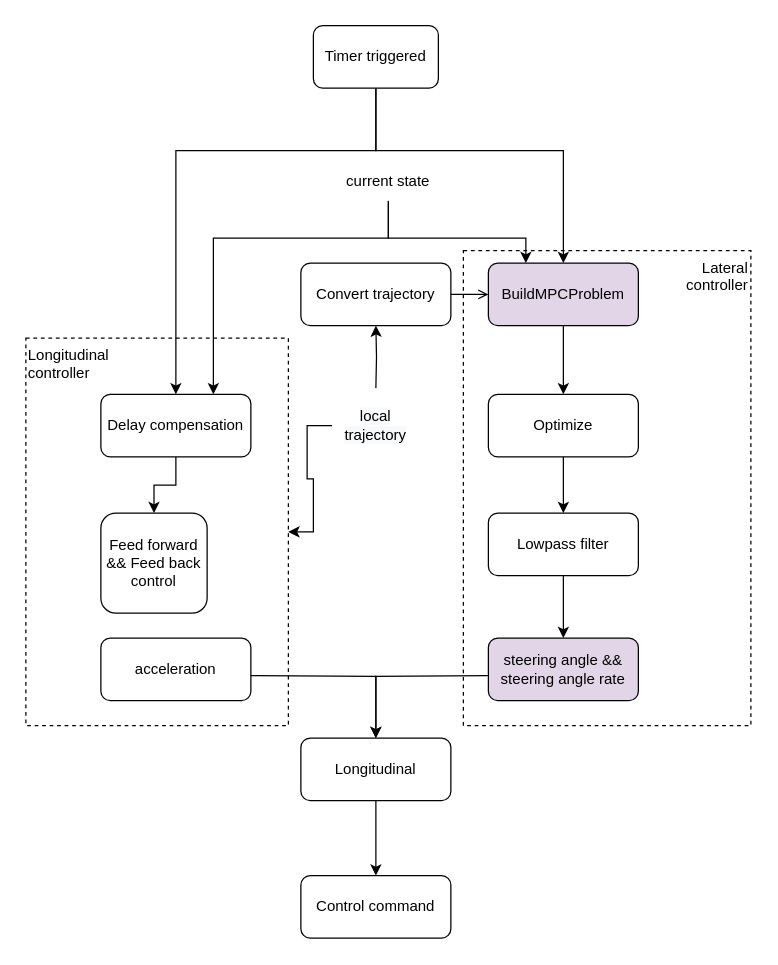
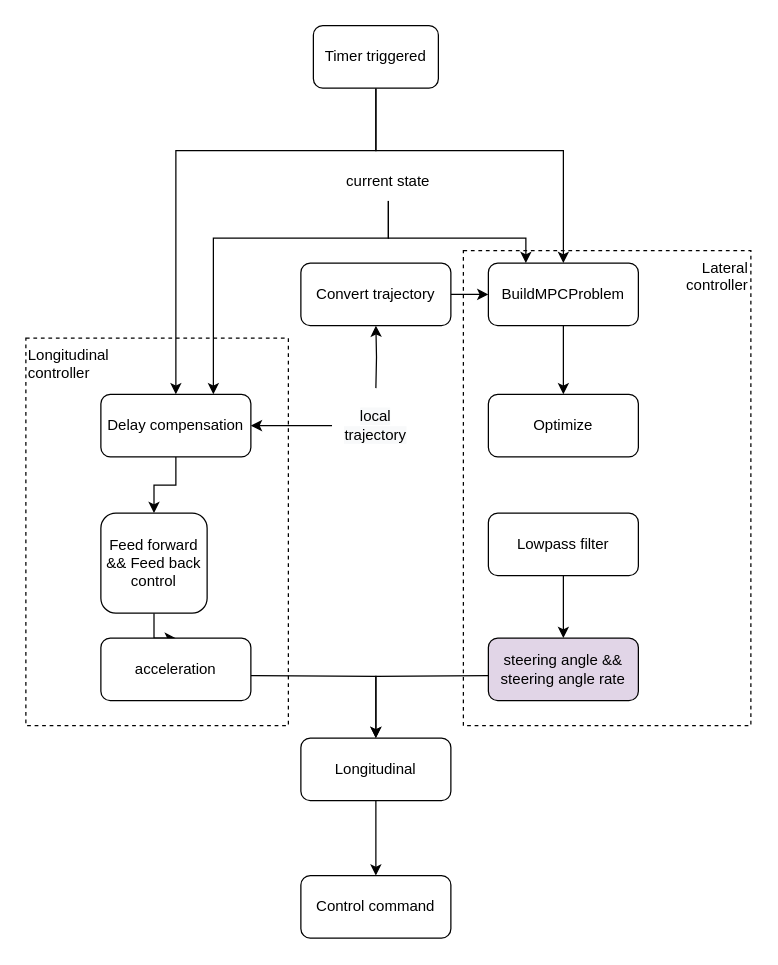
edge "Convert trajectory" -> "BuildMPCProblem": arrowhead open -> classic
node "BuildMPCProblem": fillcolor #e1d5e7 -> #ffffff
edge "Optimize" -> "Lowpass filter": removed
edge "local trajectory" -> "Longitudinal controller": now "local trajectory" -> "Delay compensation"
edge "Feed forward && Feed back control" -> "acceleration": added
